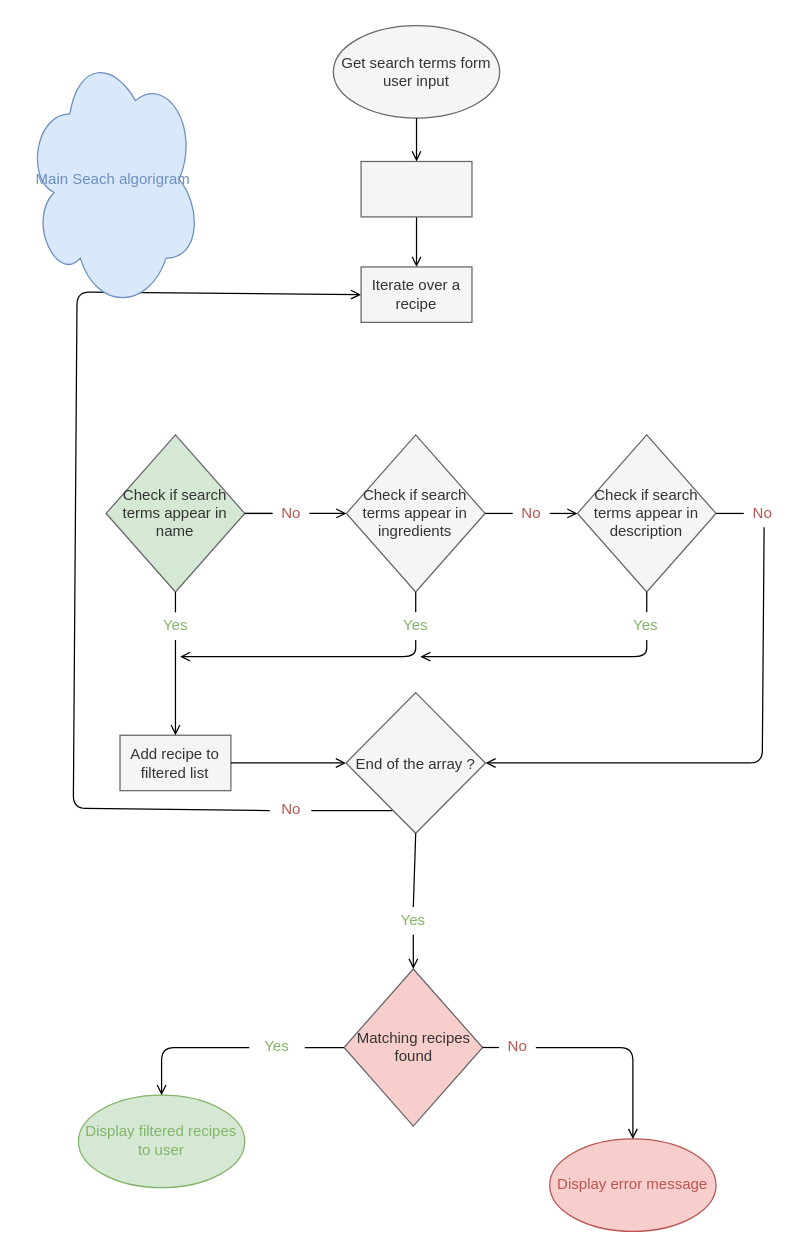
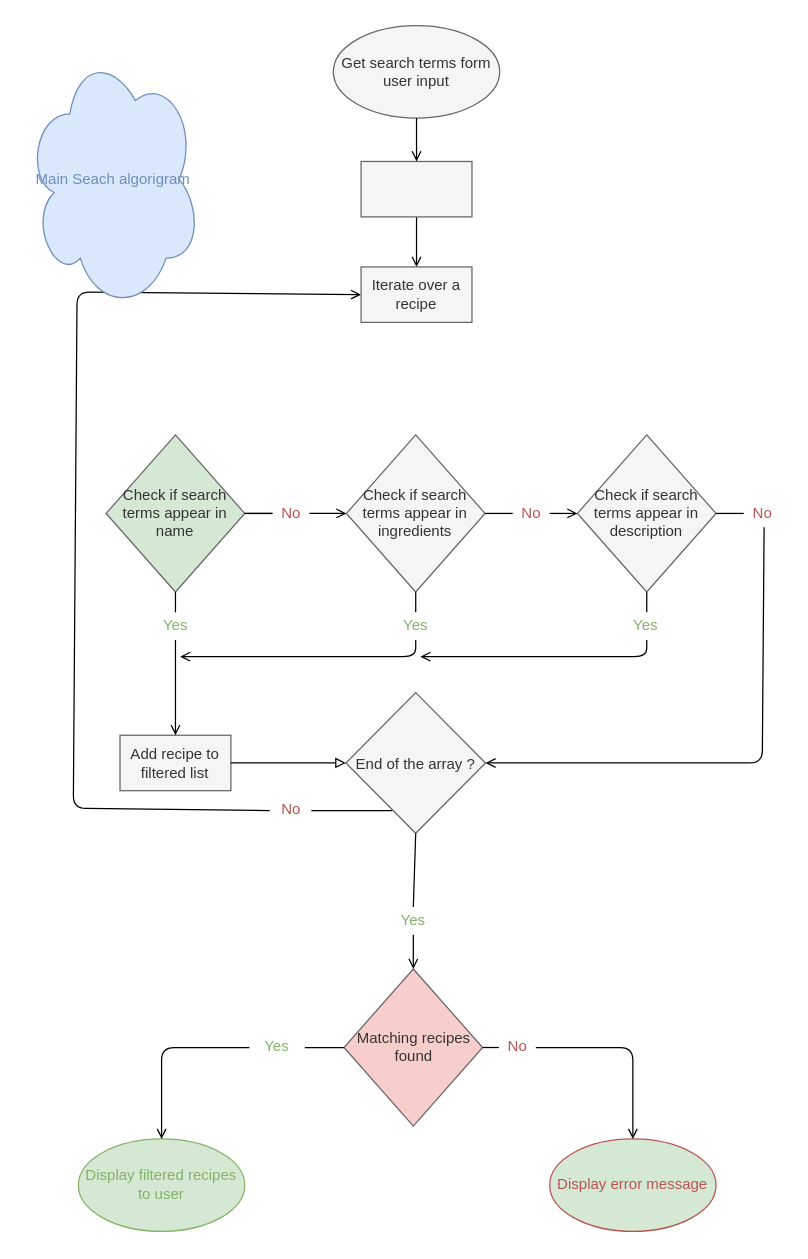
edge "Add recipe to filtered list" -> "End of the array ?": arrowhead open -> block
node "Display filtered recipes to user": moved (161, 1141) -> (161, 1185)
node "Display error message": fillcolor #f8cecc -> #d5e8d4
